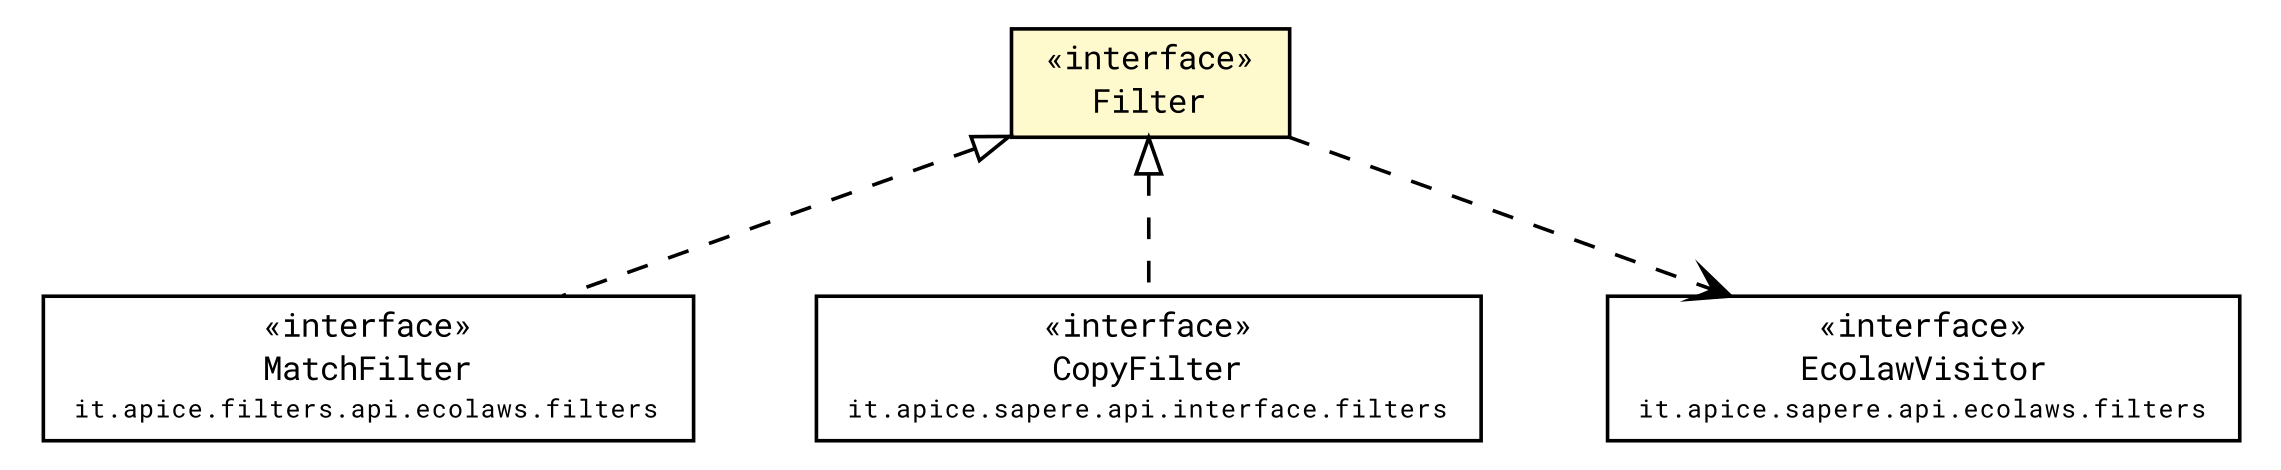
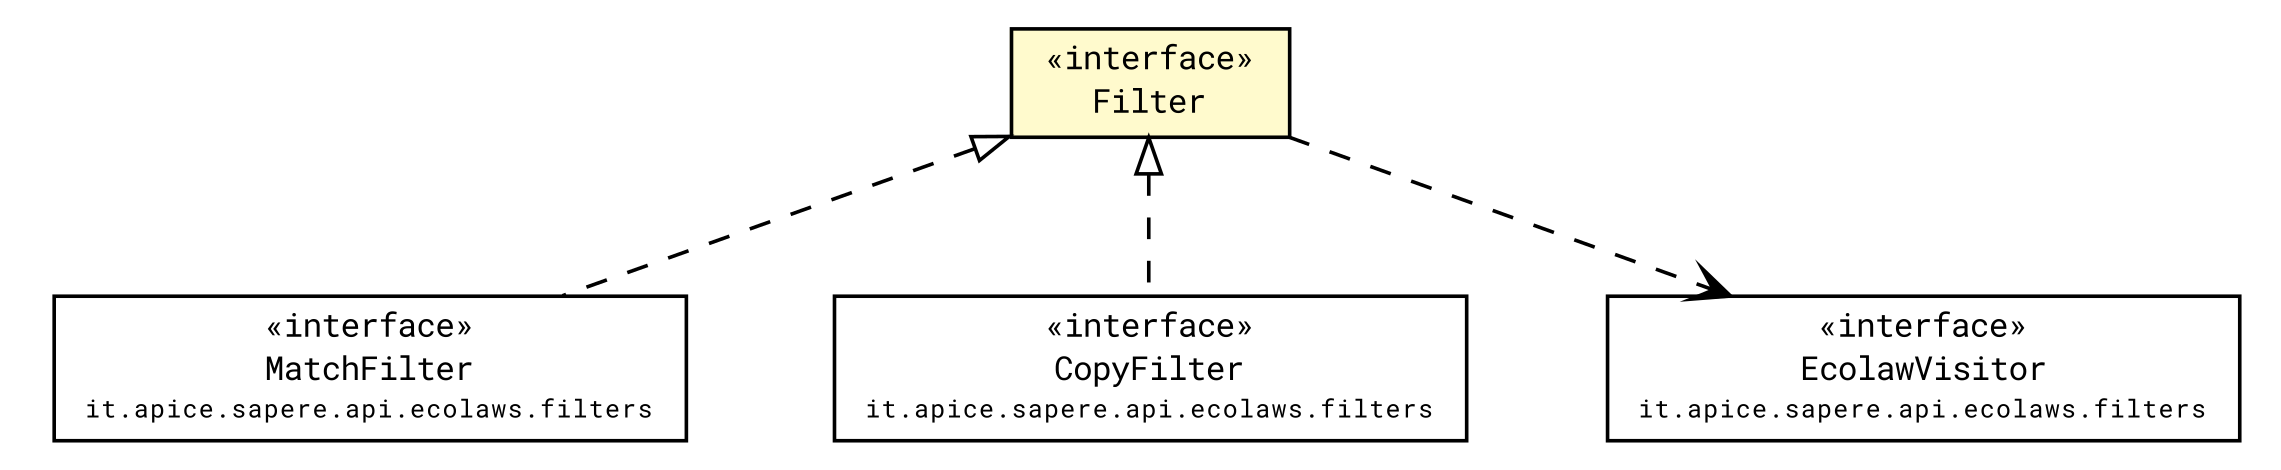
node "MatchFilter": text "it.apice.filters.api.ecolaws.filters" -> "it.apice.sapere.api.ecolaws.filters"
node "CopyFilter": text "it.apice.sapere.api.interface.filters" -> "it.apice.sapere.api.ecolaws.filters"
